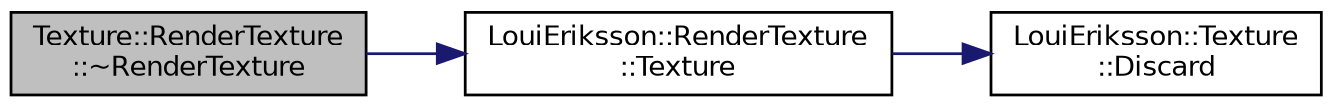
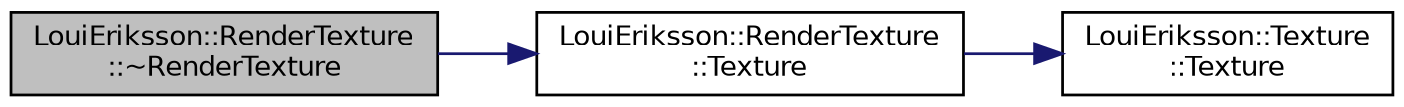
node "Texture::RenderTexture ::~RenderTexture": label "Texture::RenderTexture ::~RenderTexture" -> "LouiEriksson::RenderTexture ::~RenderTexture"
node "LouiEriksson::Texture ::Discard": label "LouiEriksson::Texture ::Discard" -> "LouiEriksson::Texture ::Texture"
